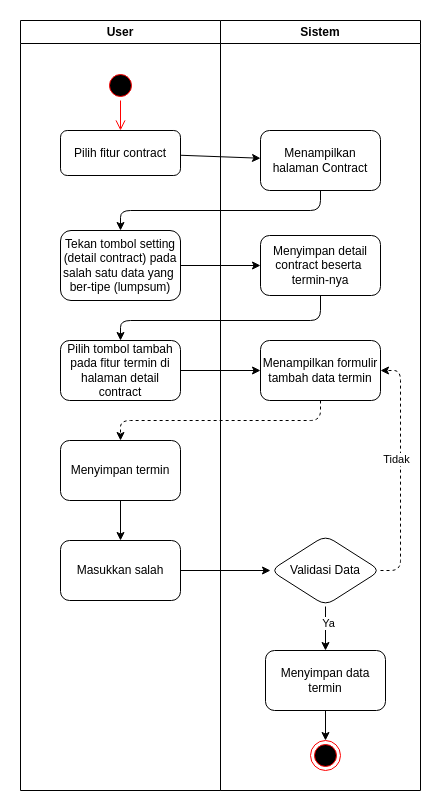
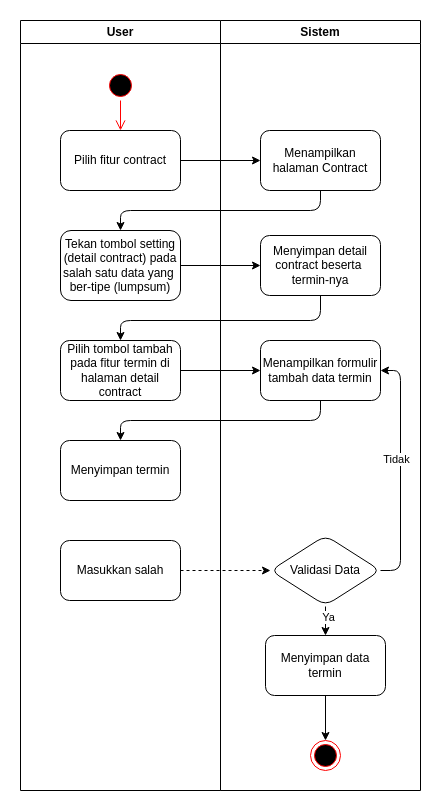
node "Pilih fitur contract": size 120x45 -> 120x60
edge "Menampilkan formulir tambah data termin" -> "Menyimpan termin": style dashed -> solid
edge "Menyimpan termin" -> "Masukkan salah": removed
edge "Validasi Data" -> "Menampilkan formulir tambah data termin": style dashed -> solid
edge "Masukkan salah" -> "Validasi Data": style solid -> dashed
node "Menyimpan data termin": moved (326, 681) -> (326, 666)
